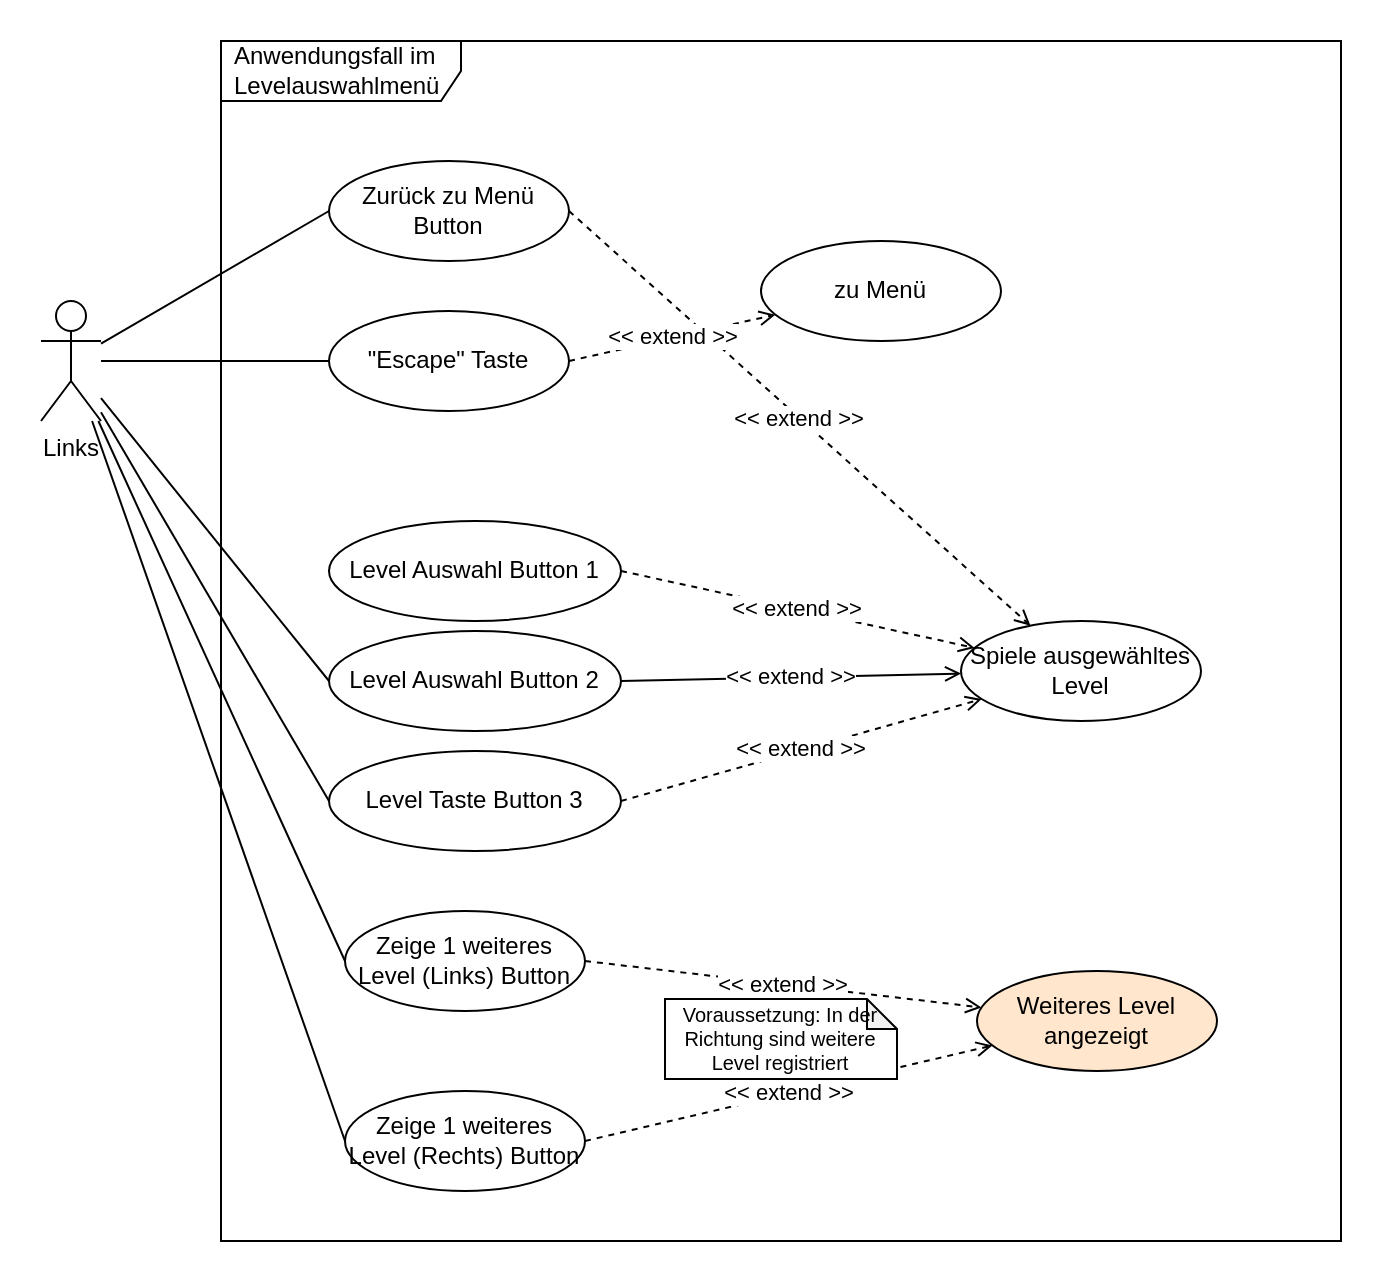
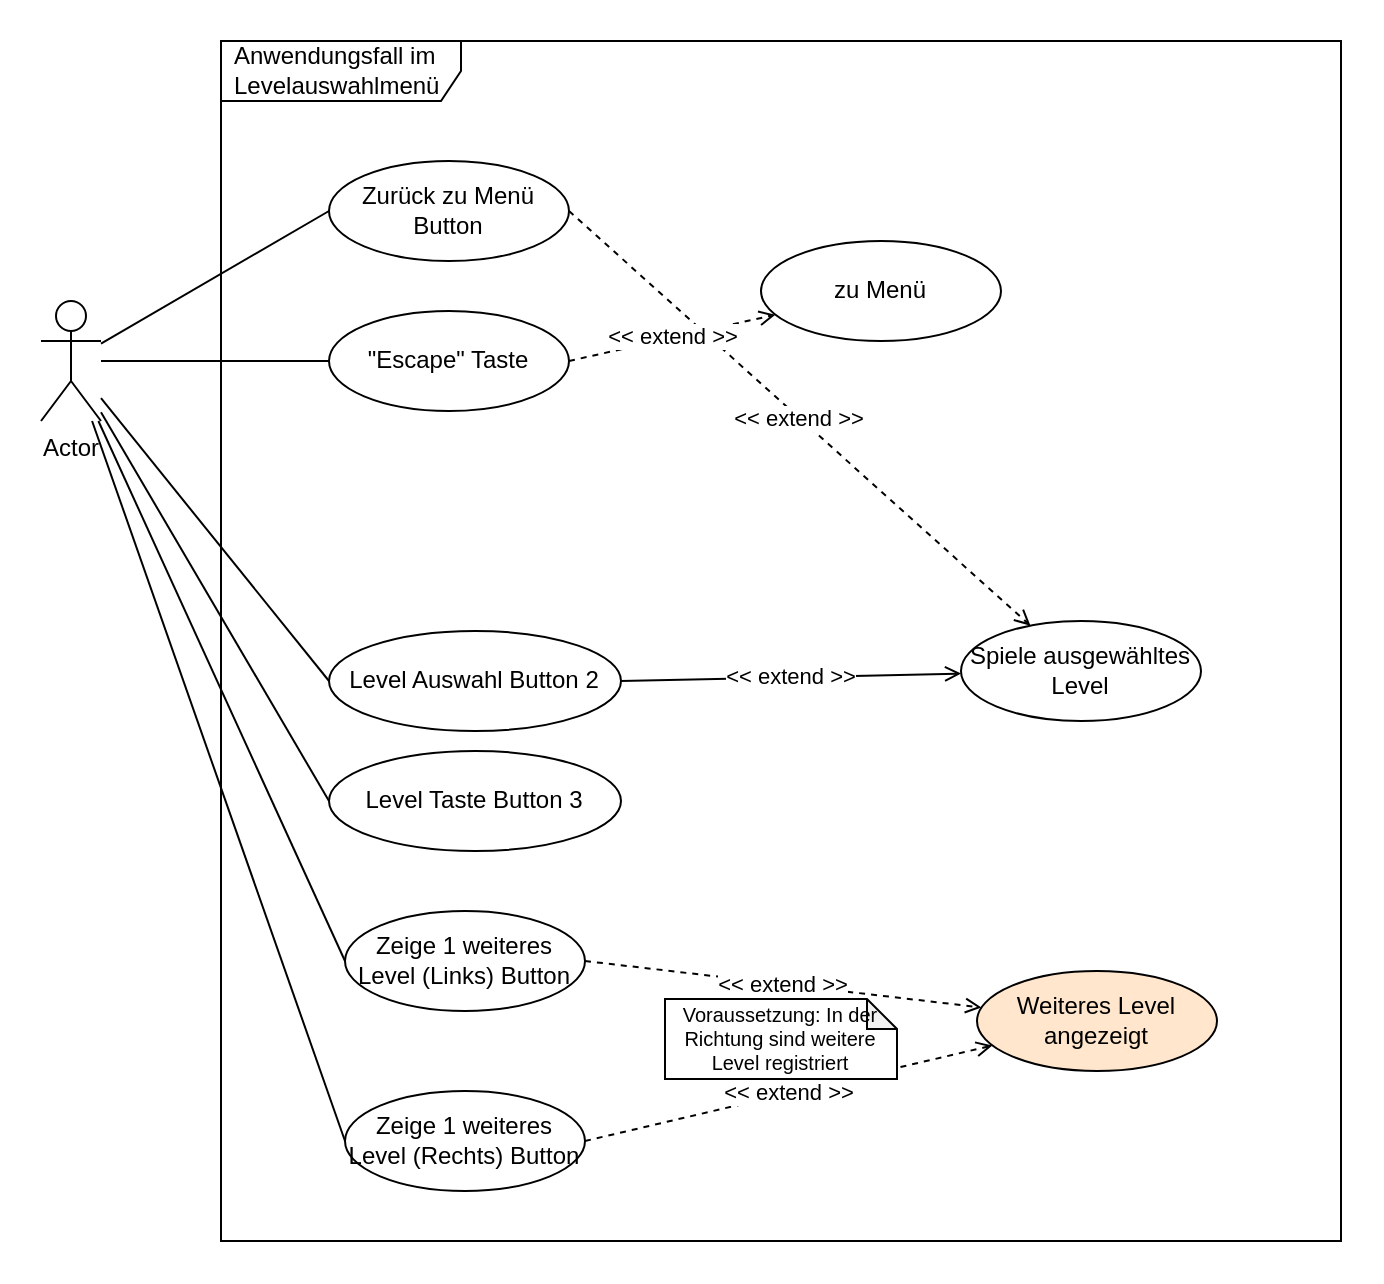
node "Links": label "Links" -> "Actor"
node "Level Auswahl Button 1": removed
edge "Level Auswahl Button 1" -> "Spiele ausgewähltes Level": removed, label "<< extend >>"
edge "Level Taste Button 3" -> "Spiele ausgewähltes Level": removed, label "<< extend >>"
